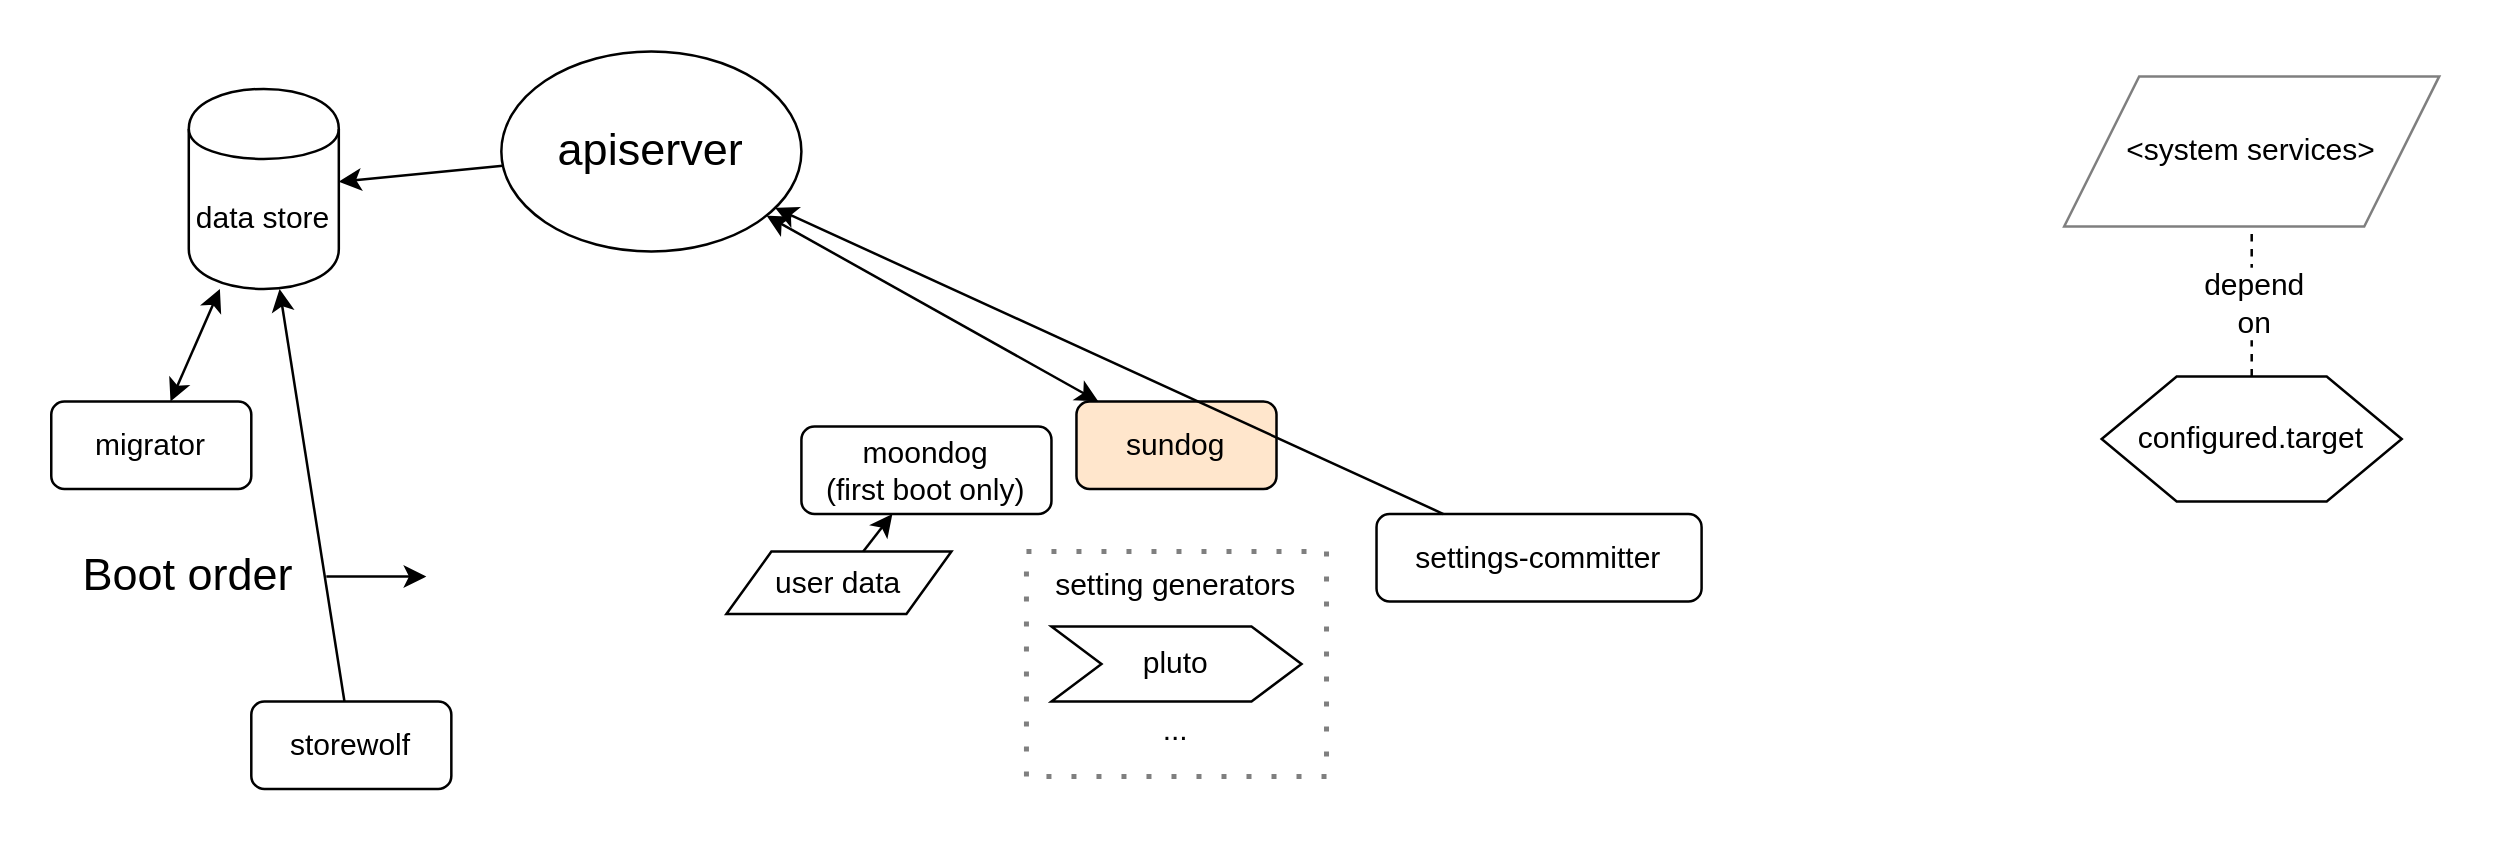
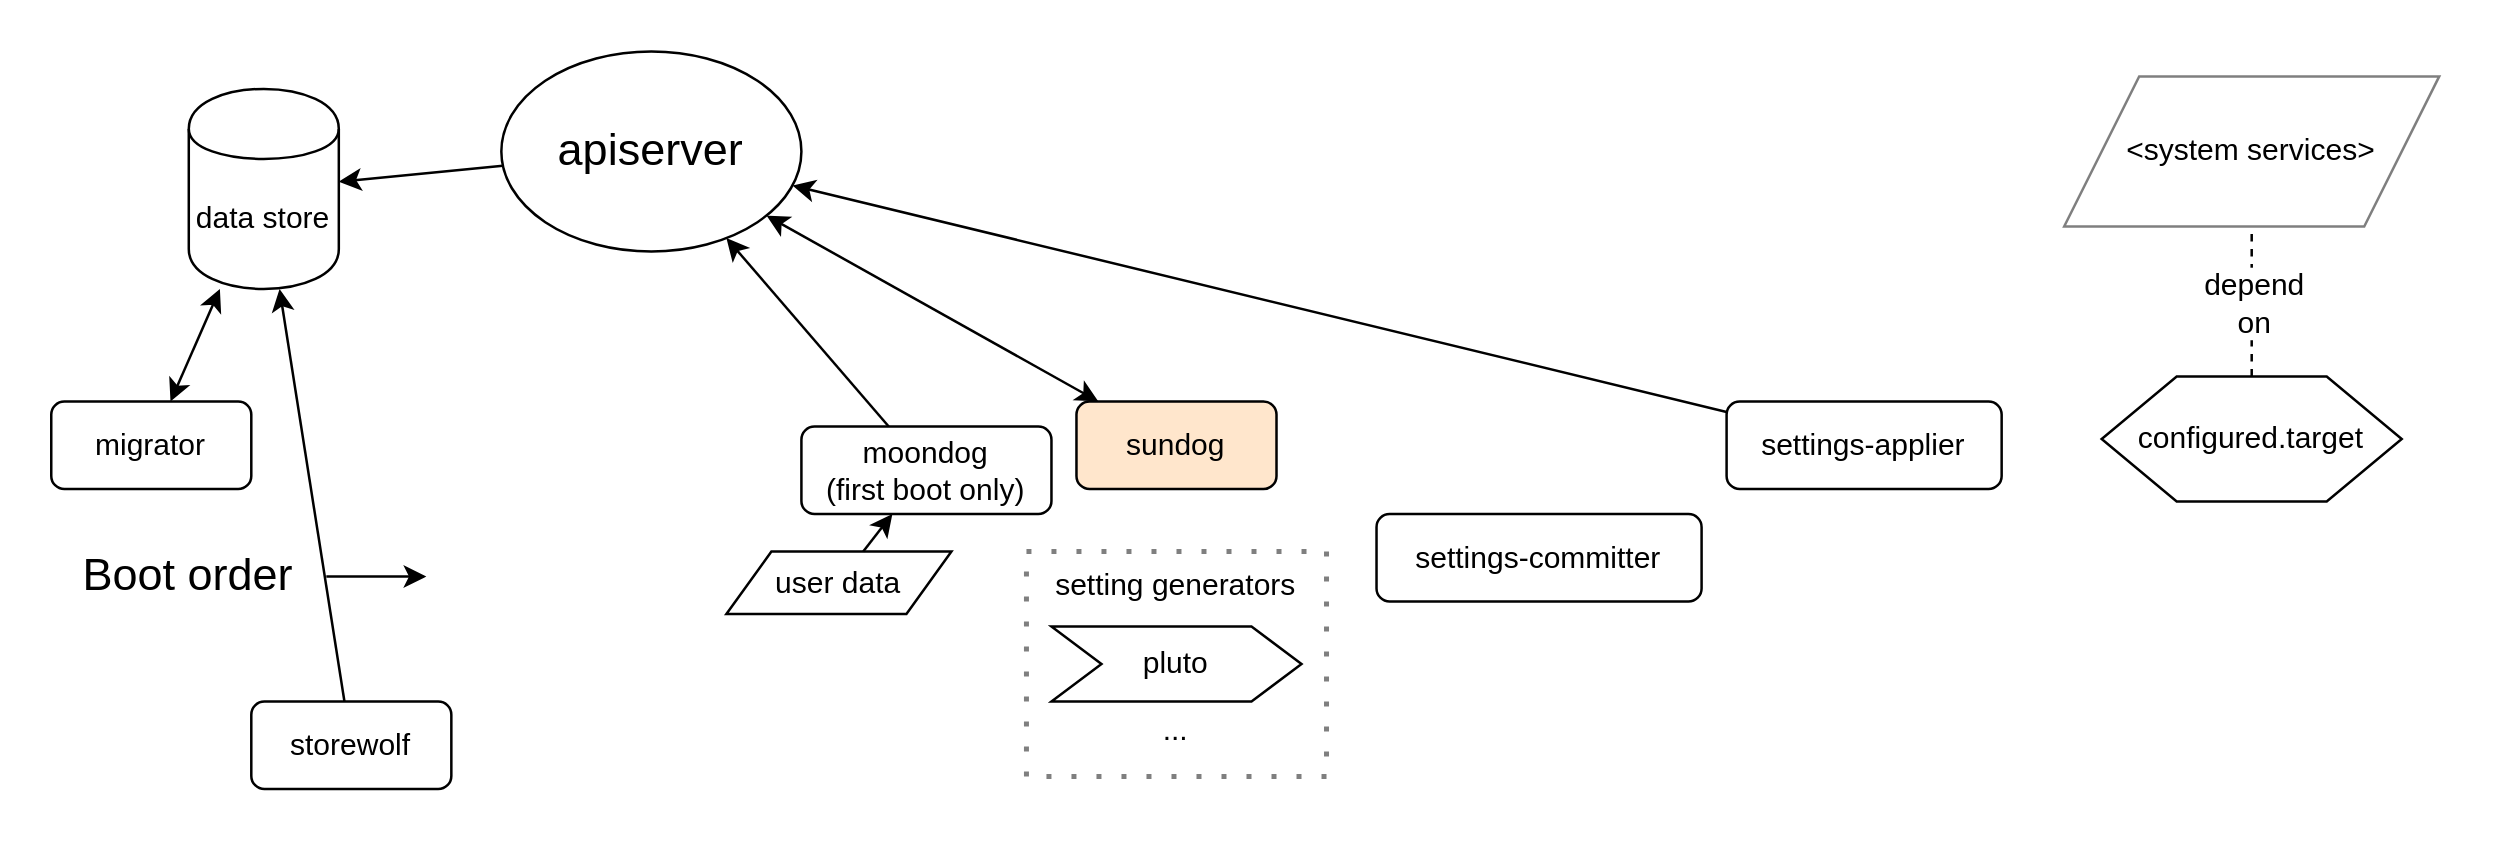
edge "settings-applier" -> "apiserver": added
edge "moondog (first boot only)" -> "apiserver": added
edge "settings-committer" -> "apiserver": removed
node "settings-applier": added
